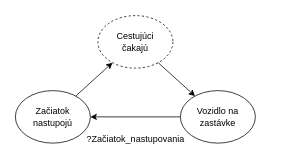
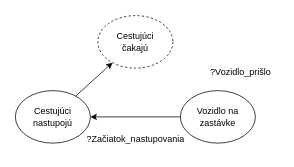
node "?Vozidlo_prišlo": added
edge "Cestujúci čakajú" -> "Vozidlo na zastávke": removed
node "Začiatok nastupojú": label "Začiatok nastupojú" -> "Cestujúci nastupojú"
